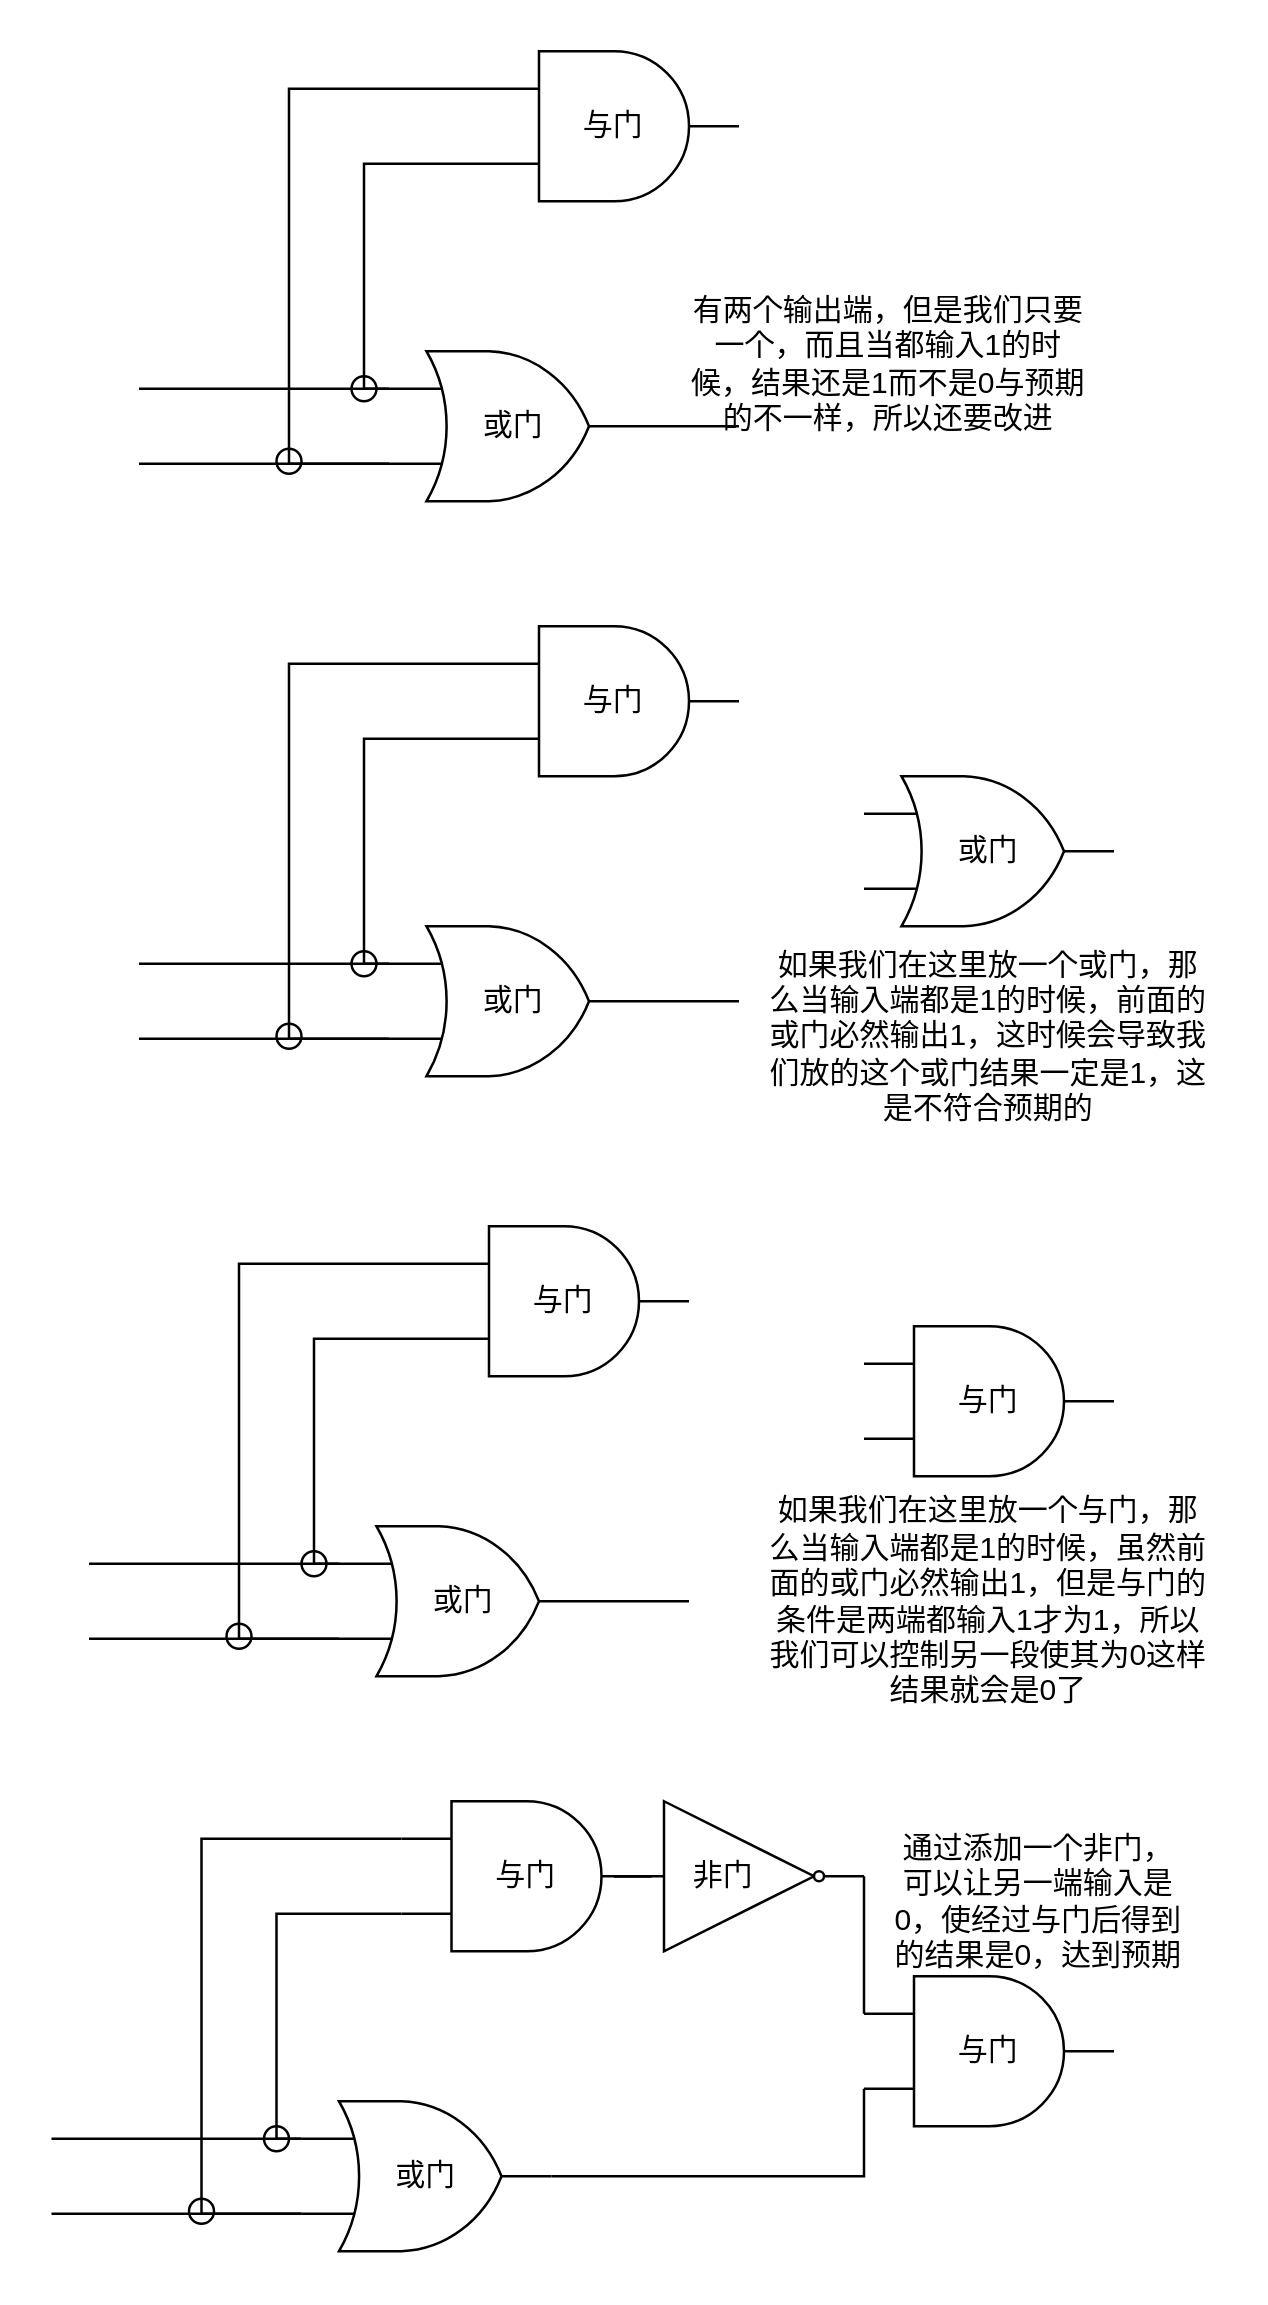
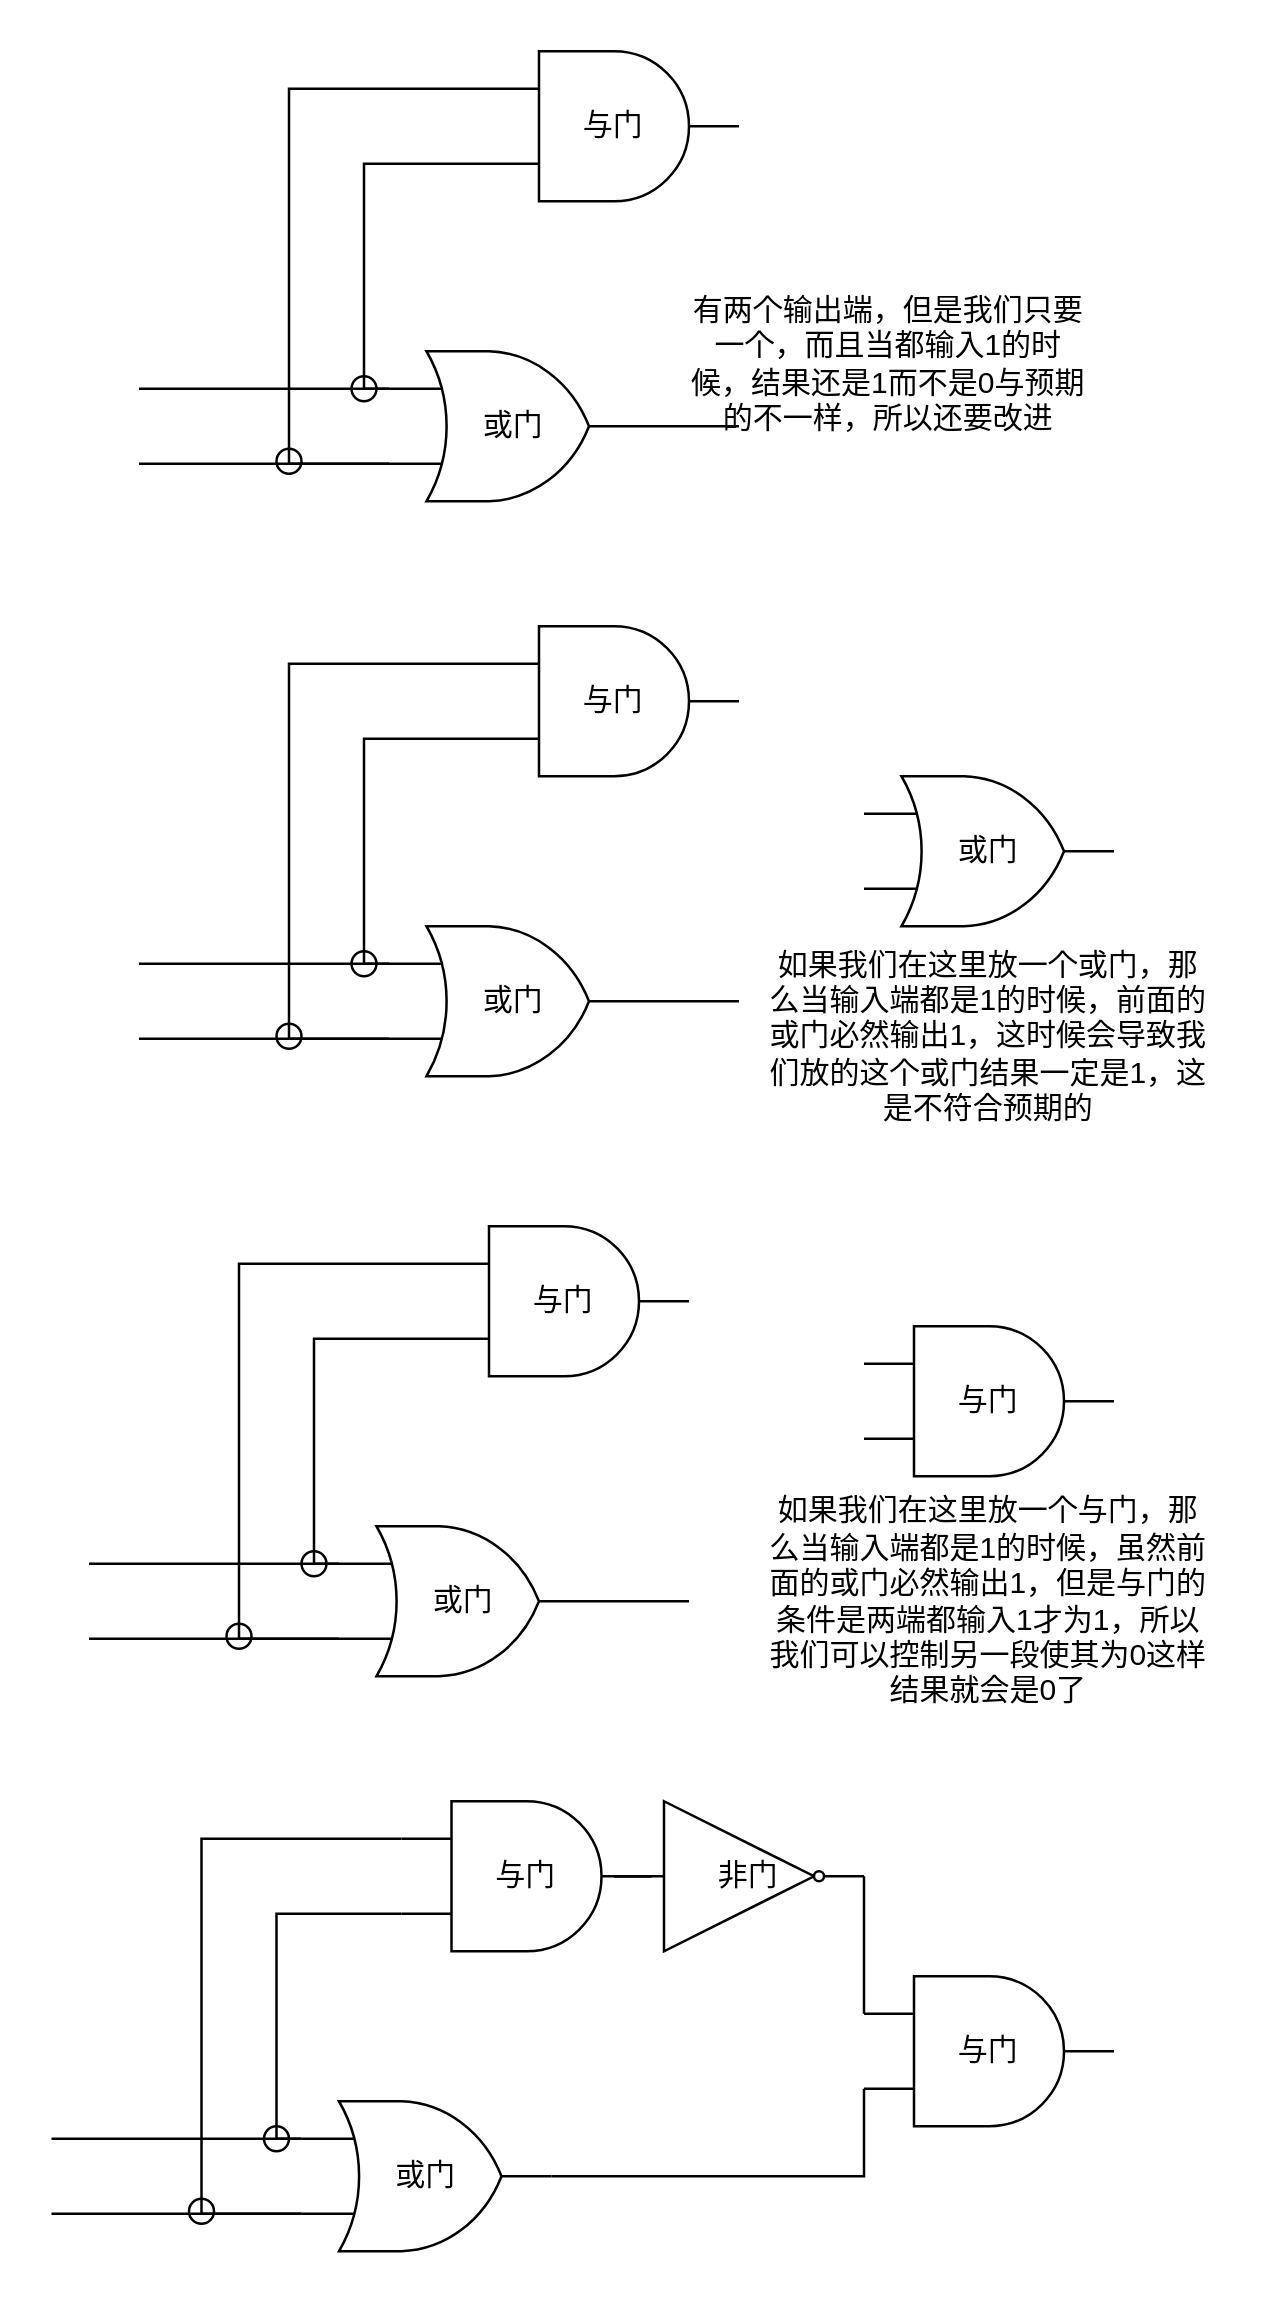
node "非门": moved (724, 1876) -> (749, 1876)
node "通过添加一个非门，可以让另一端输入是0，使经过与门后得到的结果是0，达到预期": removed
